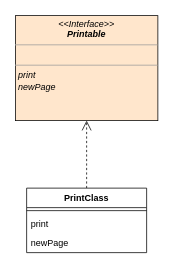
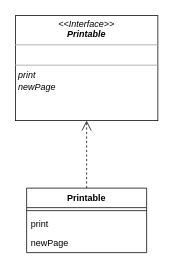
node "<<Interface>> Printable print newPage": fillcolor #ffe6cc -> #ffffff
node "PrintClass": label "PrintClass" -> "Printable"
